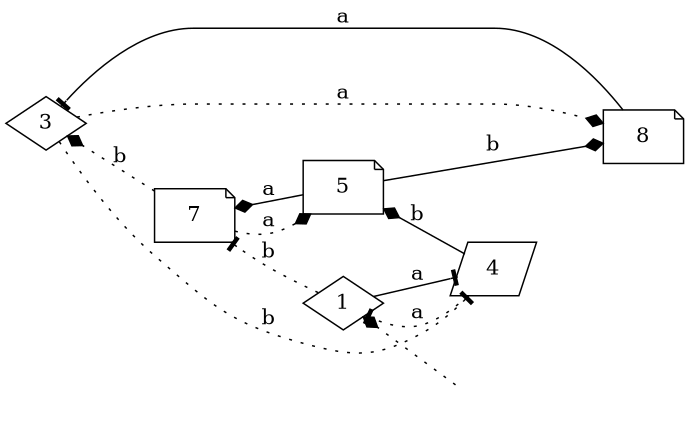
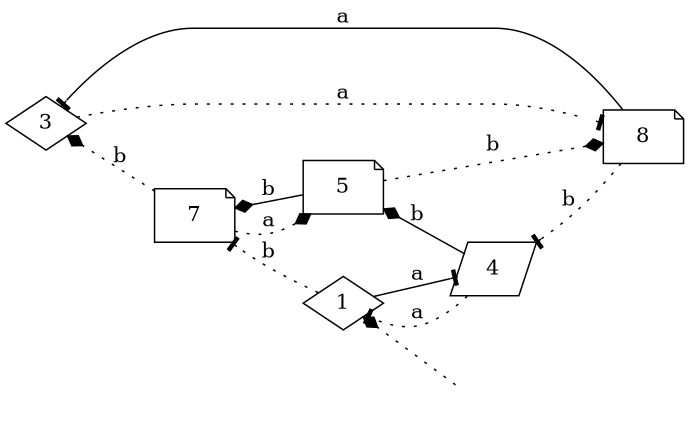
edge "3" -> "8": arrowhead diamond -> tee
edge "5" -> "8": style solid -> dotted
edge "5" -> "7": label "a" -> "b"
edge "3" -> "4": now "8" -> "4"
